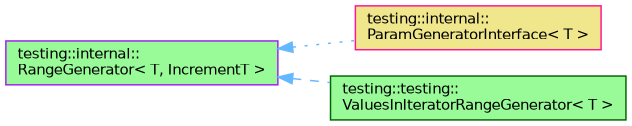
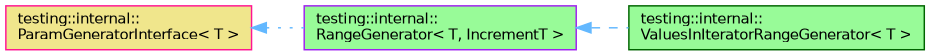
edge "testing::internal:: ParamGeneratorInterface< T >" -> "testing::internal:: RangeGenerator< T, IncrementT >": reversed
node "testing::testing:: ValuesInIteratorRangeGenerator< T >": label "testing::testing:: ValuesInIteratorRangeGenerator< T >" -> "testing::internal:: ValuesInIteratorRangeGenerator< T >"
